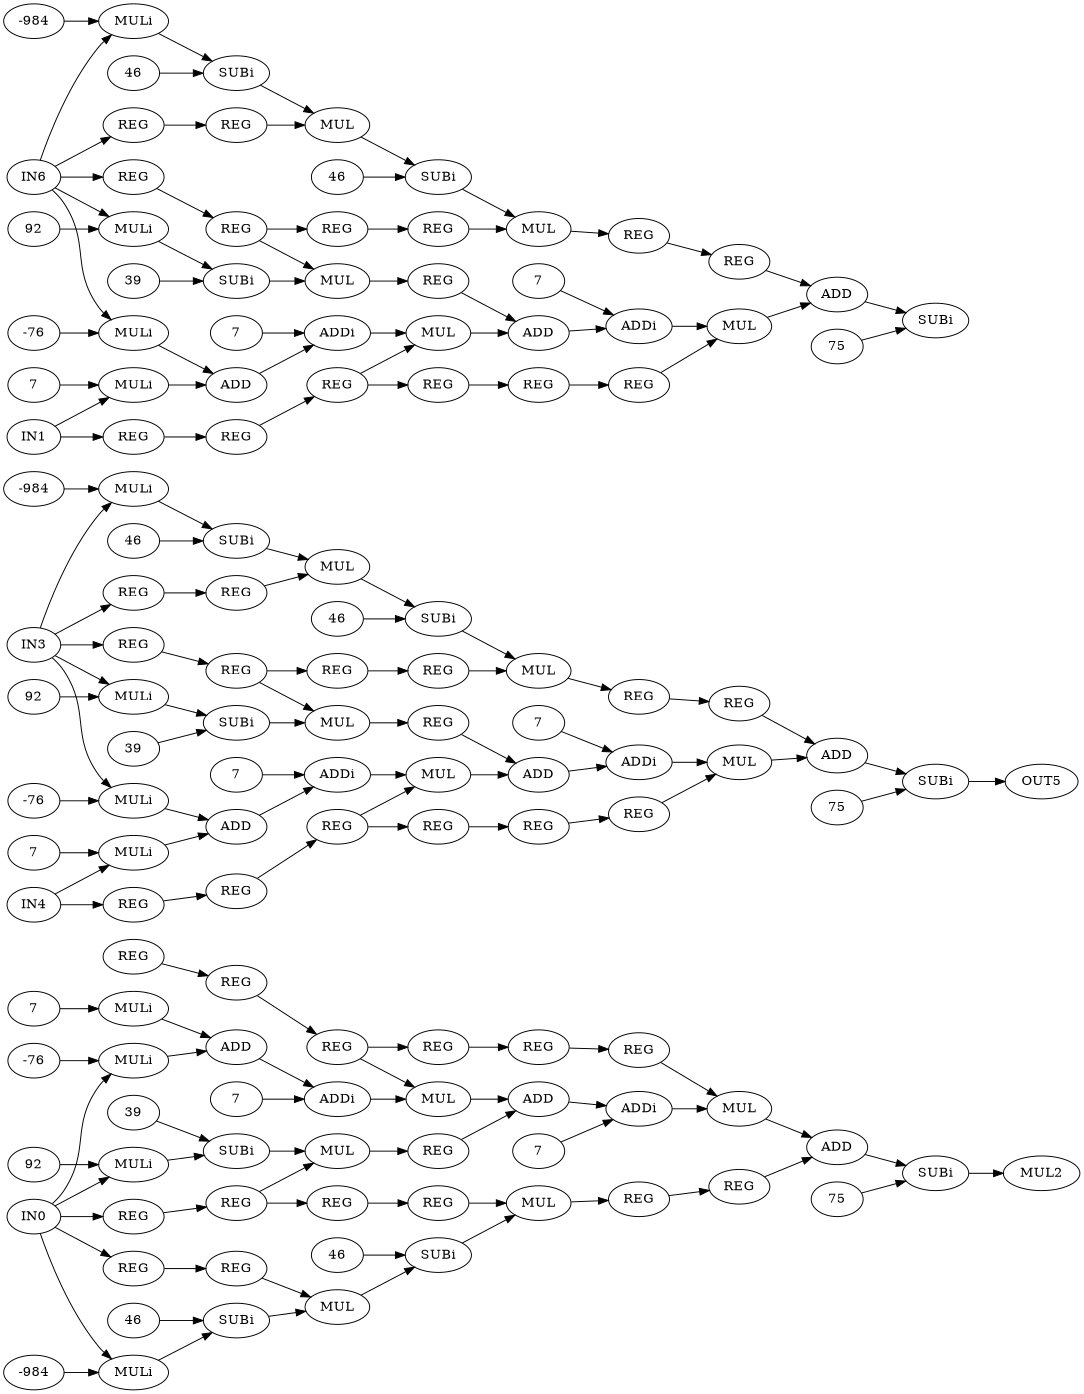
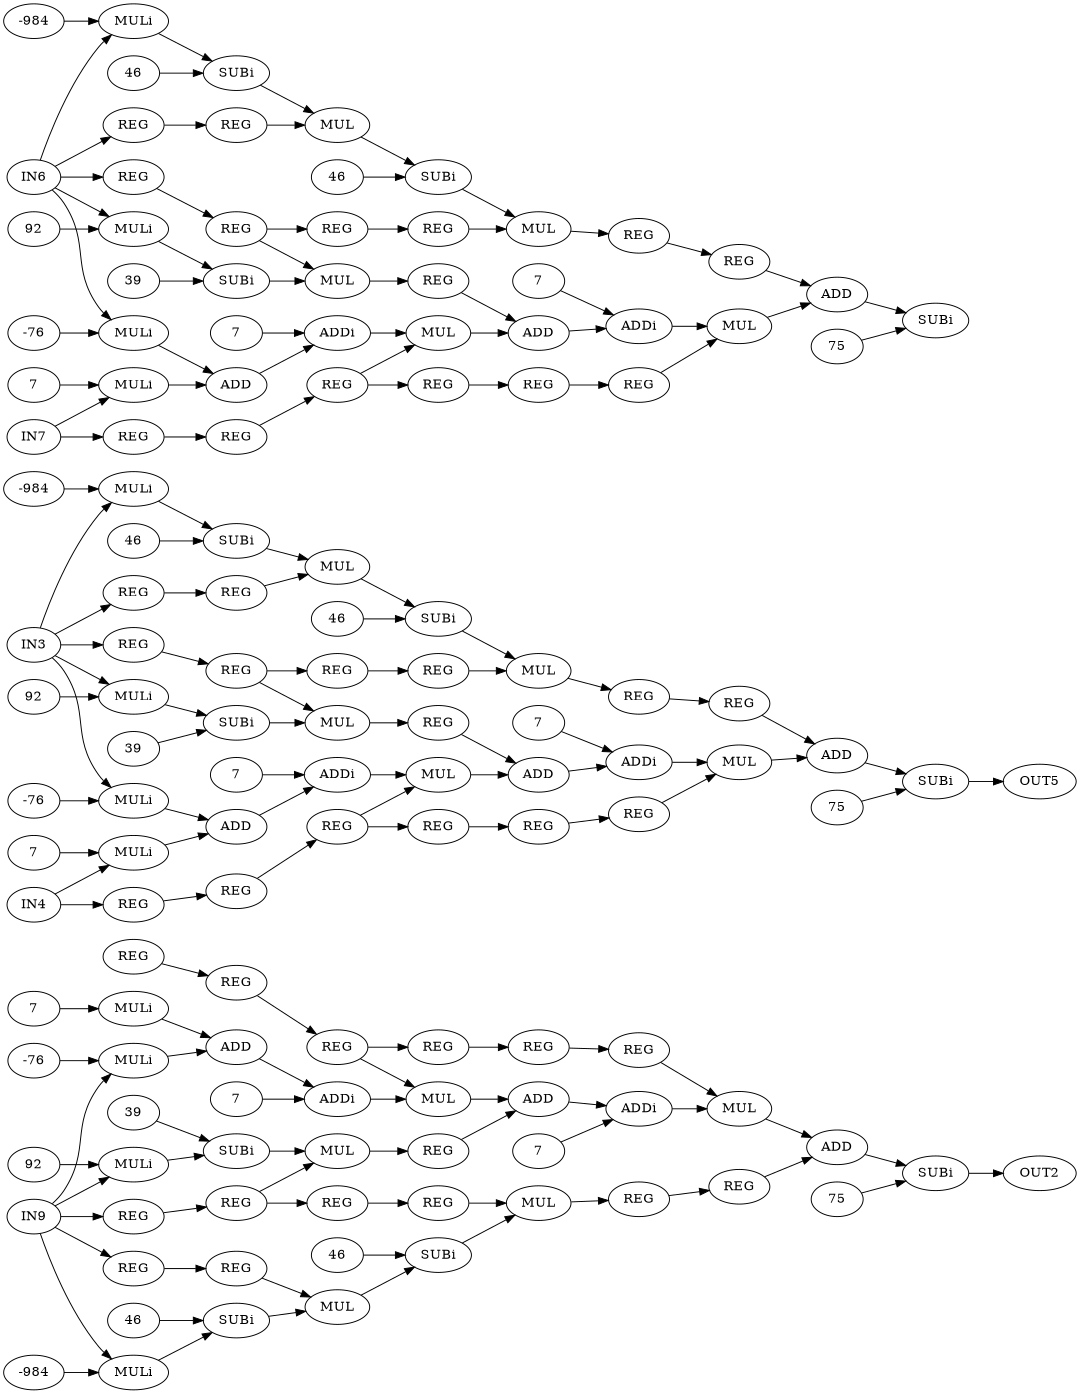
node "IN1": label "IN1" -> "IN7"
node "MUL2": label "MUL2" -> "OUT2"
node "IN0": label "IN0" -> "IN9"
